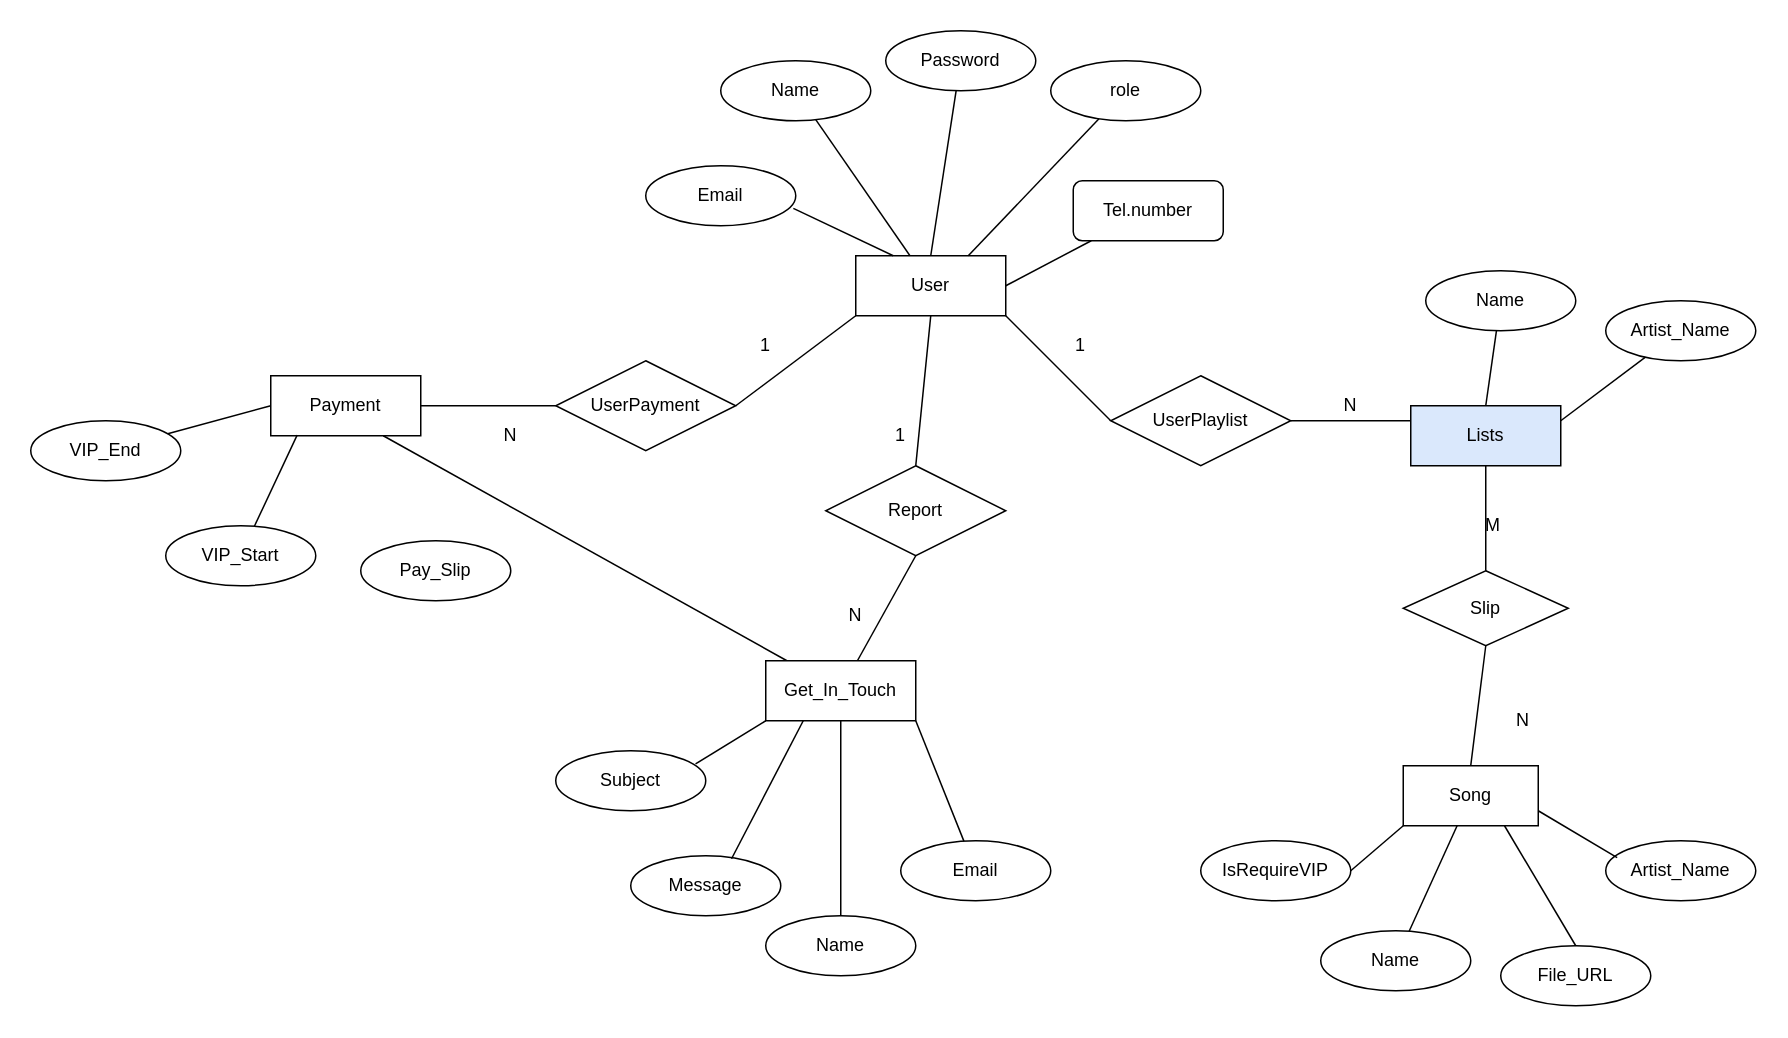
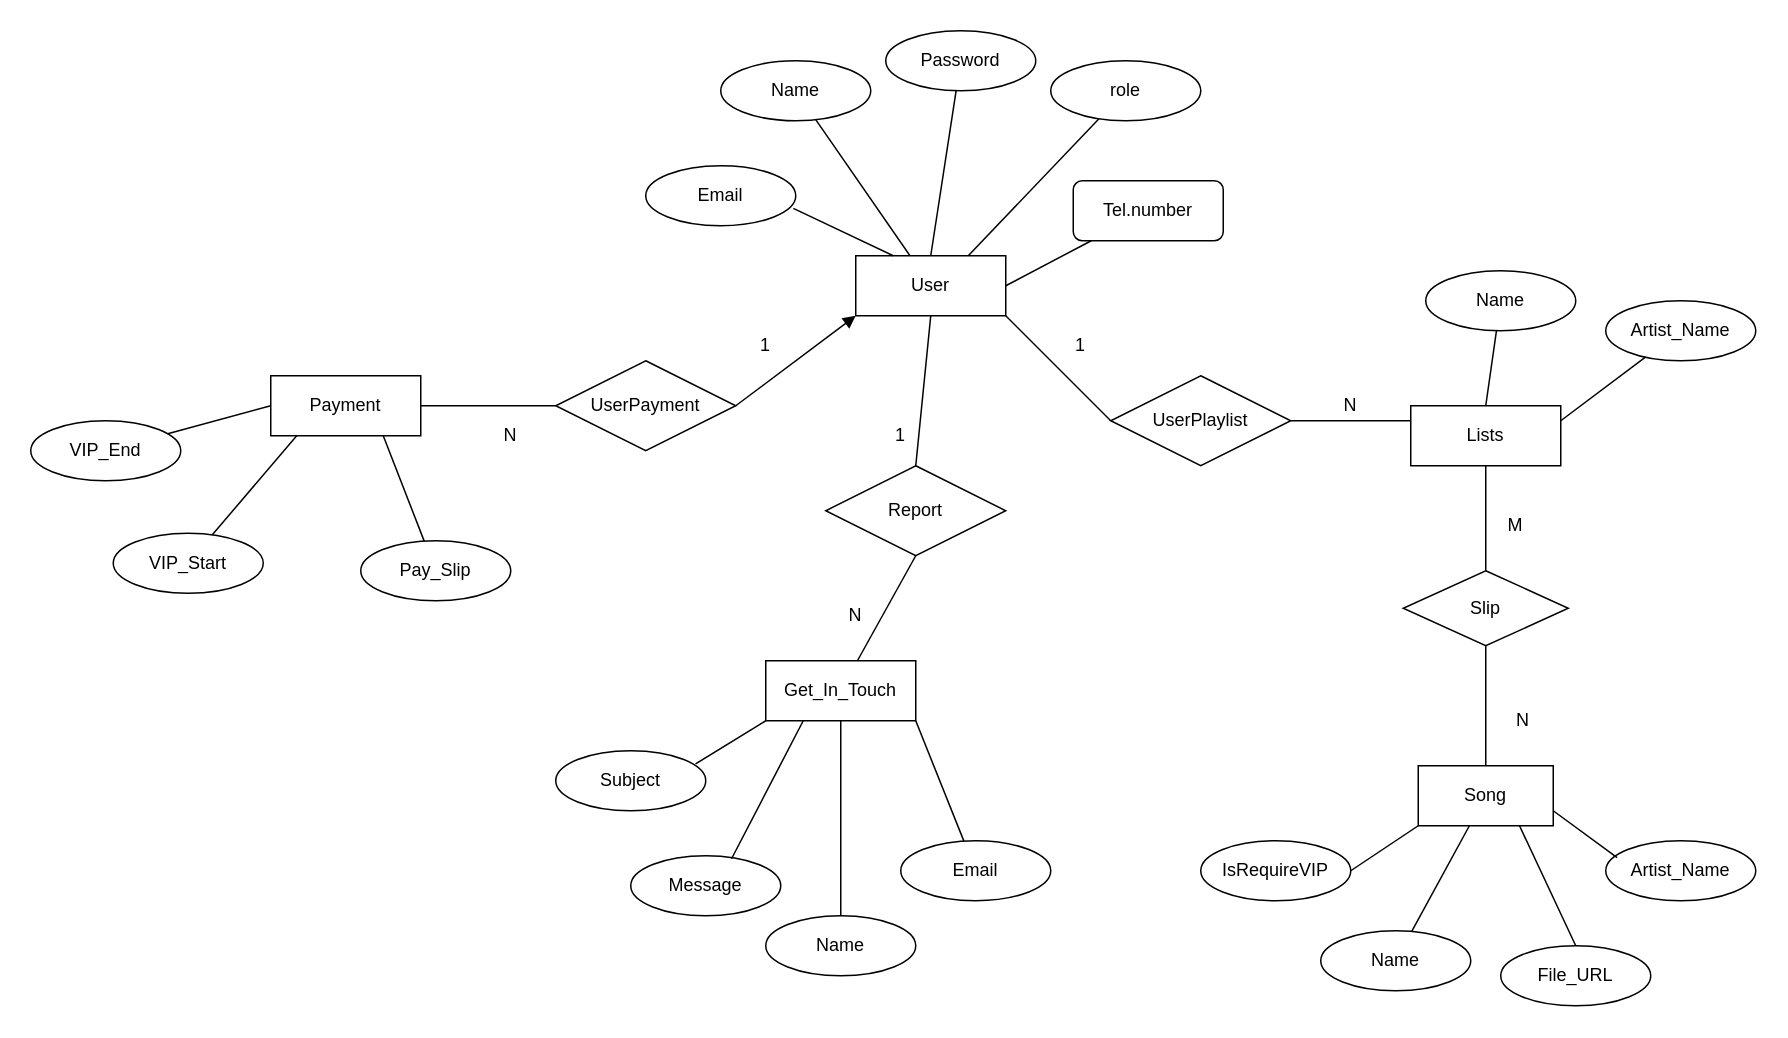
edge "User" -- "UserPayment": arrowhead none -> block
node "Lists": fillcolor #dae8fc -> #ffffff
node "M": moved (1493, 526) -> (1516, 526)
edge "Payment" -- "Get_In_Touch": now "Payment" -- "Pay_Slip"
node "VIP_Start": moved (241, 556) -> (188, 563)
node "Song": moved (1471, 796) -> (1486, 796)
